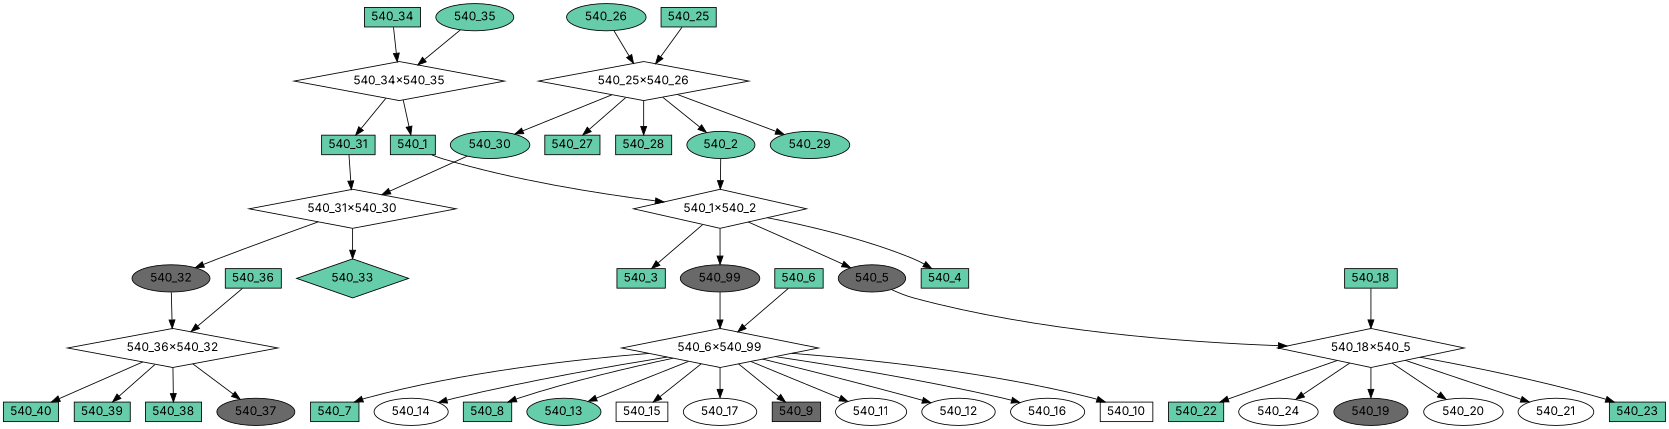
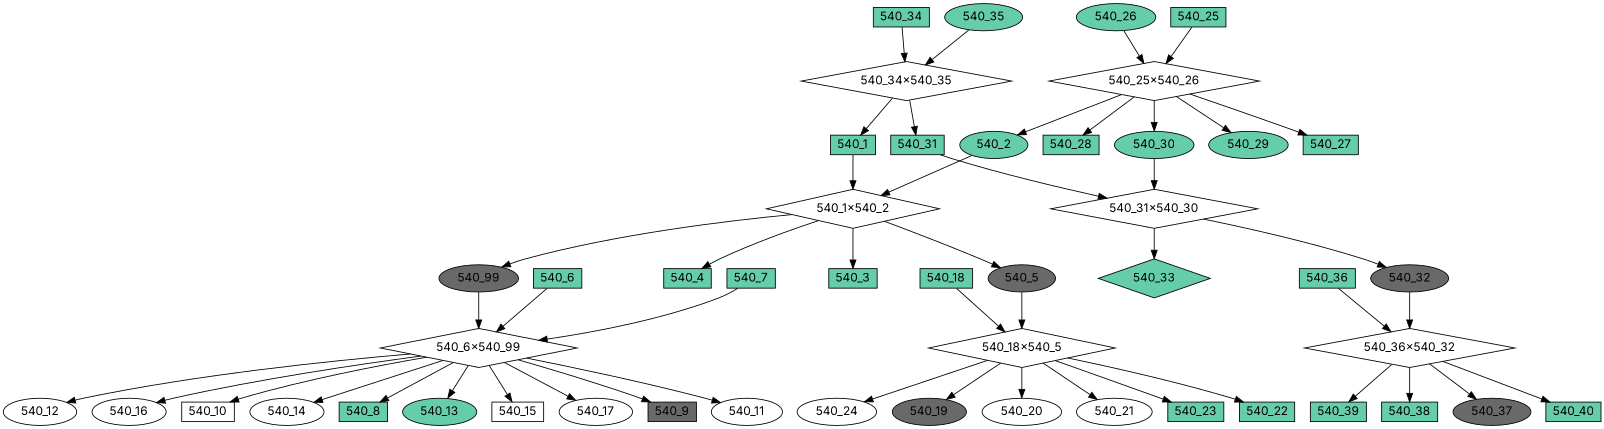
edge "540_6x540_99" -> "540_7": reversed
